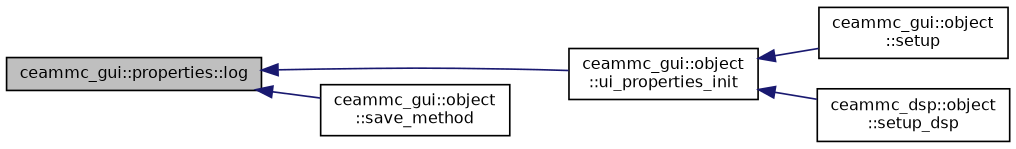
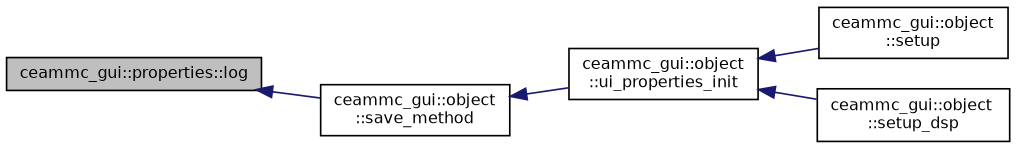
edge "ceammc_gui::object ::ui_properties_init" -> "ceammc_gui::properties::log": now "ceammc_gui::object ::ui_properties_init" -> "ceammc_gui::object ::save_method"
node "ceammc_dsp::object ::setup_dsp": label "ceammc_dsp::object ::setup_dsp" -> "ceammc_gui::object ::setup_dsp"
